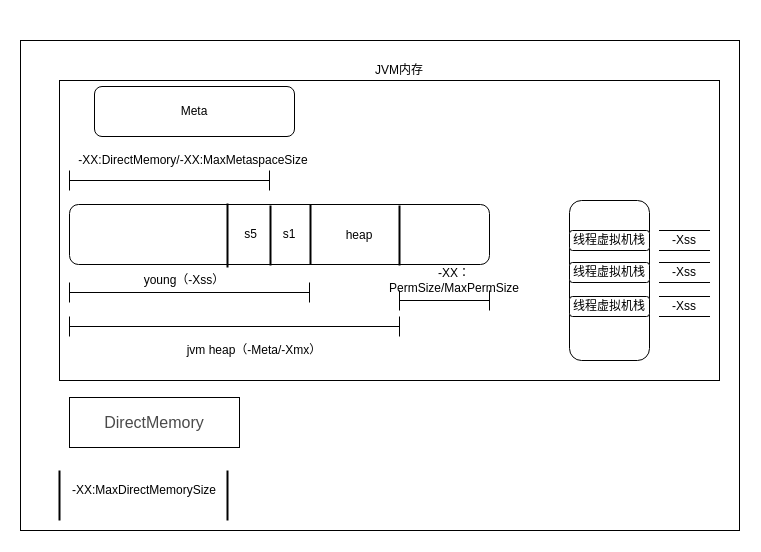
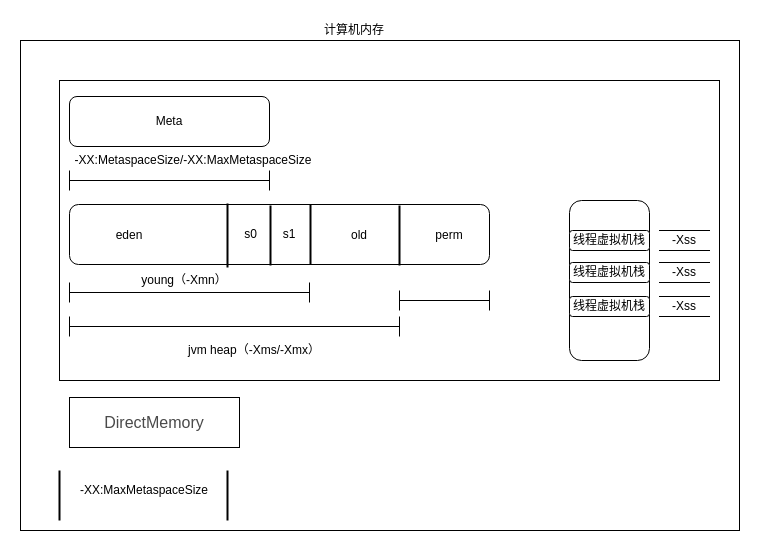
node "计算机内存": added
node "JVM内存": removed
node "Meta": moved (195, 112) -> (170, 122)
node "-XX:DirectMemory/-XX:MaxMetaspaceSize": label "-XX:DirectMemory/-XX:MaxMetaspaceSize" -> "-XX:MetaspaceSize/-XX:MaxMetaspaceSize"
node "s5": label "s5" -> "s0"
node "eden": added
node "heap": label "heap" -> "old"
node "perm": added
node "young（-Xss）": label "young（-Xss）" -> "young（-Xmn）"
node "-XX： PermSize/MaxPermSize": removed
node "jvm heap（-Meta/-Xmx）": label "jvm heap（-Meta/-Xmx）" -> "jvm heap（-Xms/-Xmx）"
node "-XX:MaxDirectMemorySize": label "-XX:MaxDirectMemorySize" -> "-XX:MaxMetaspaceSize"
